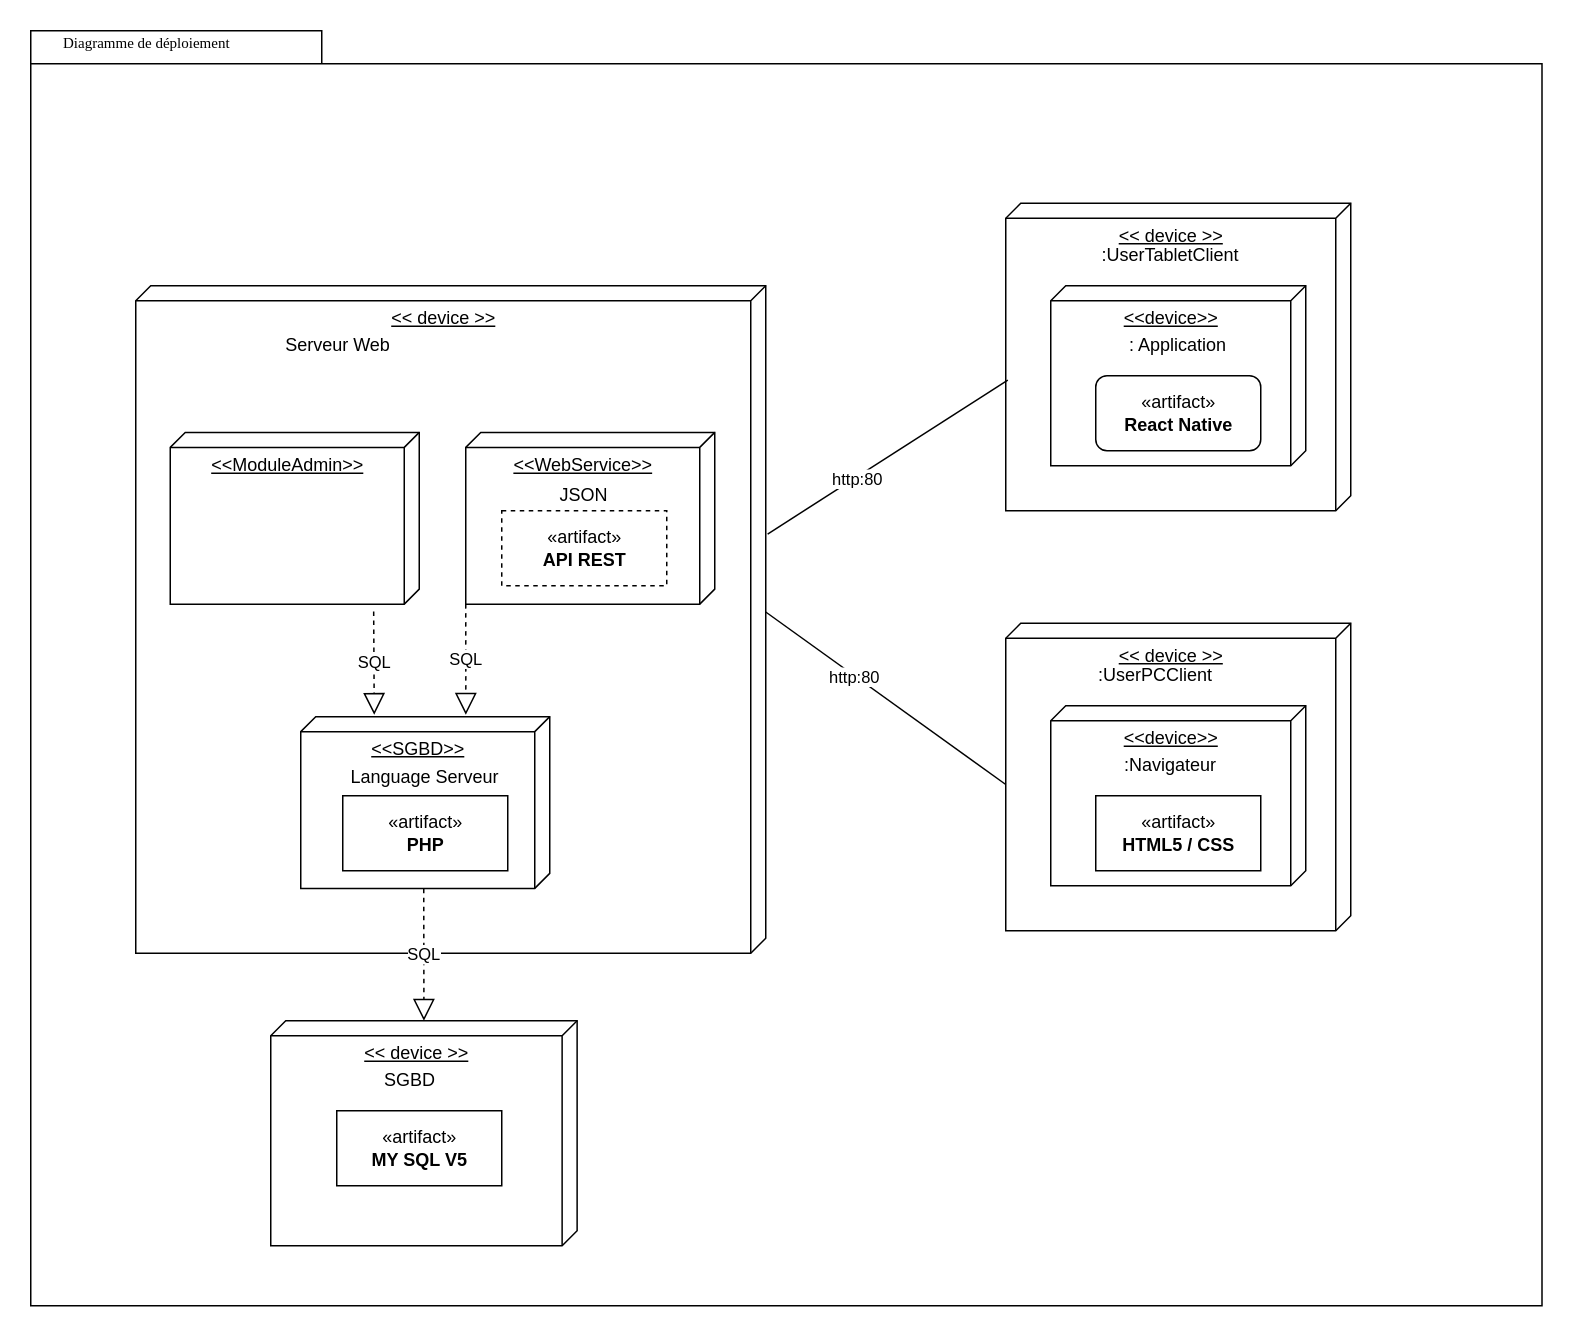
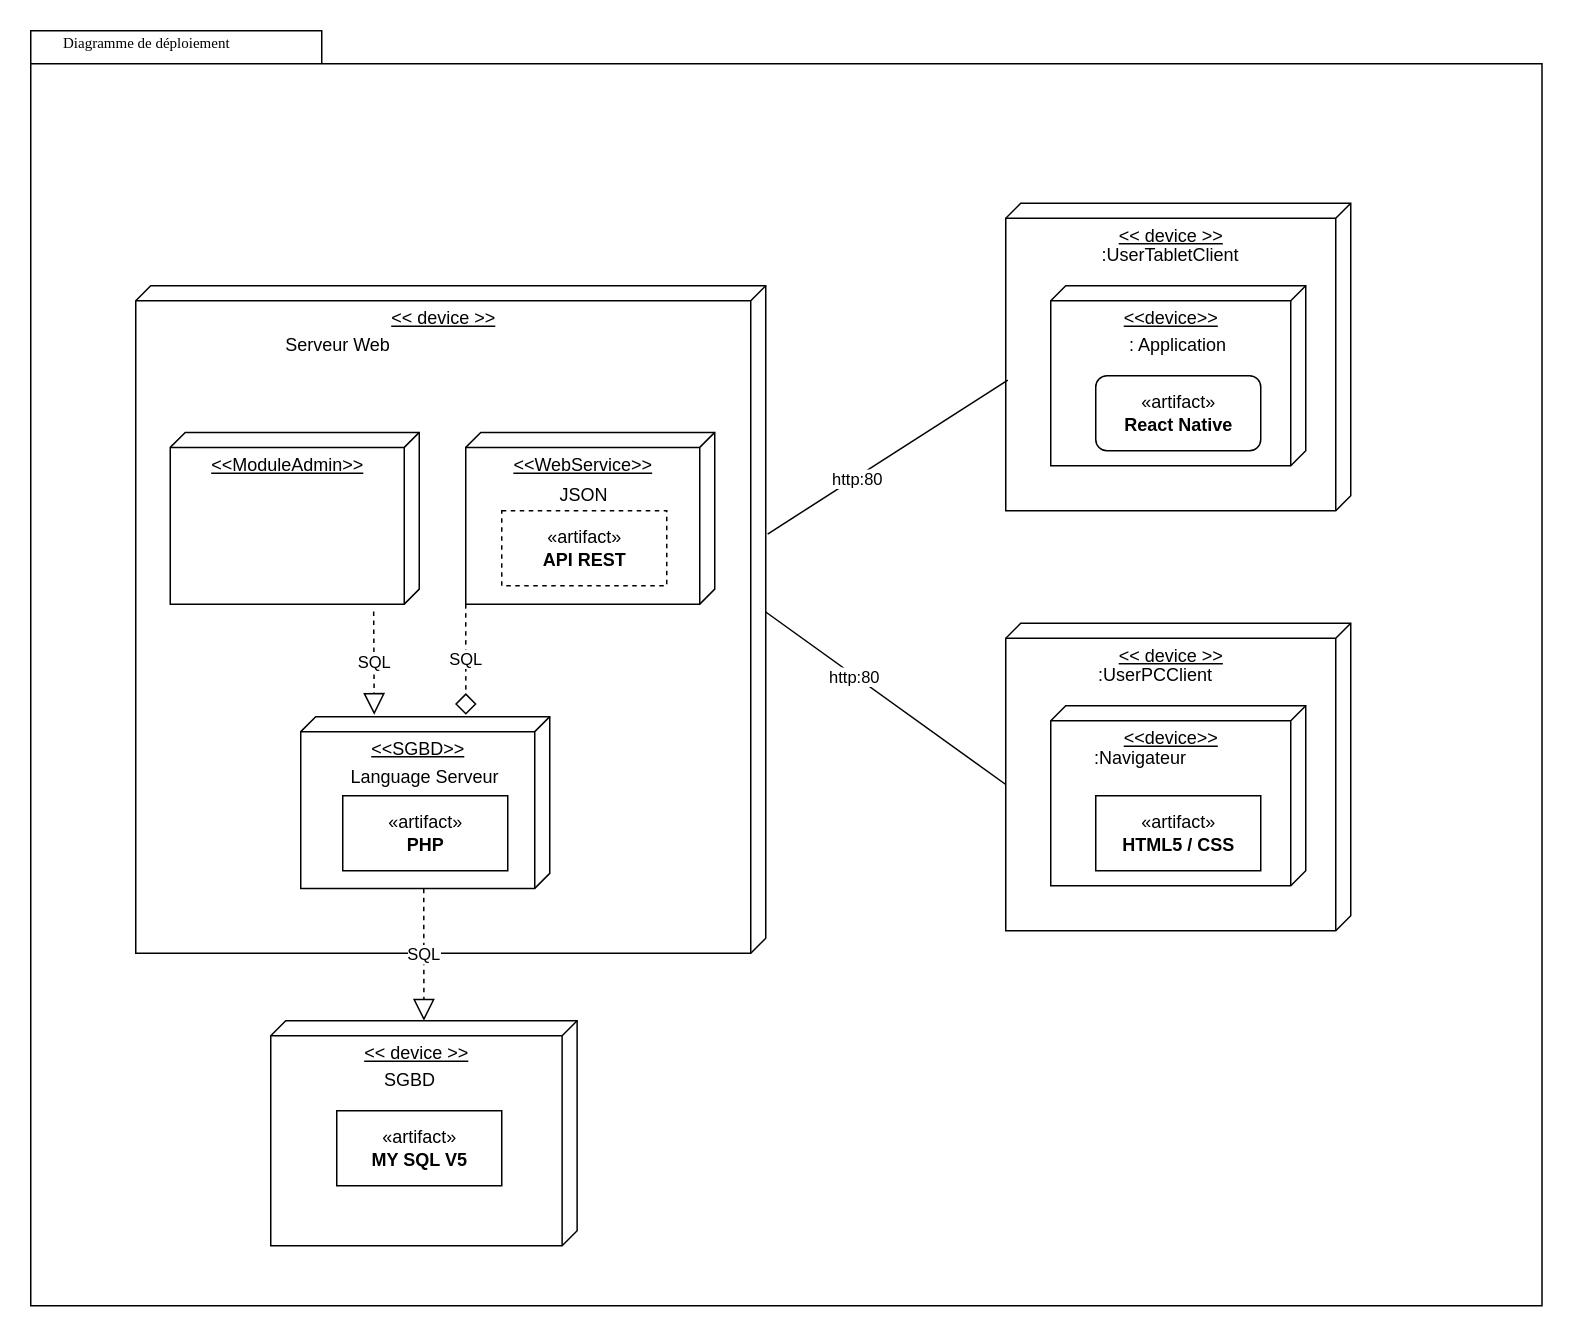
edge "<<WebService>>" -> "<<SGBD>>": arrowhead block -> diamond
node ":Navigateur": moved (1171, 766) -> (1141, 758)
